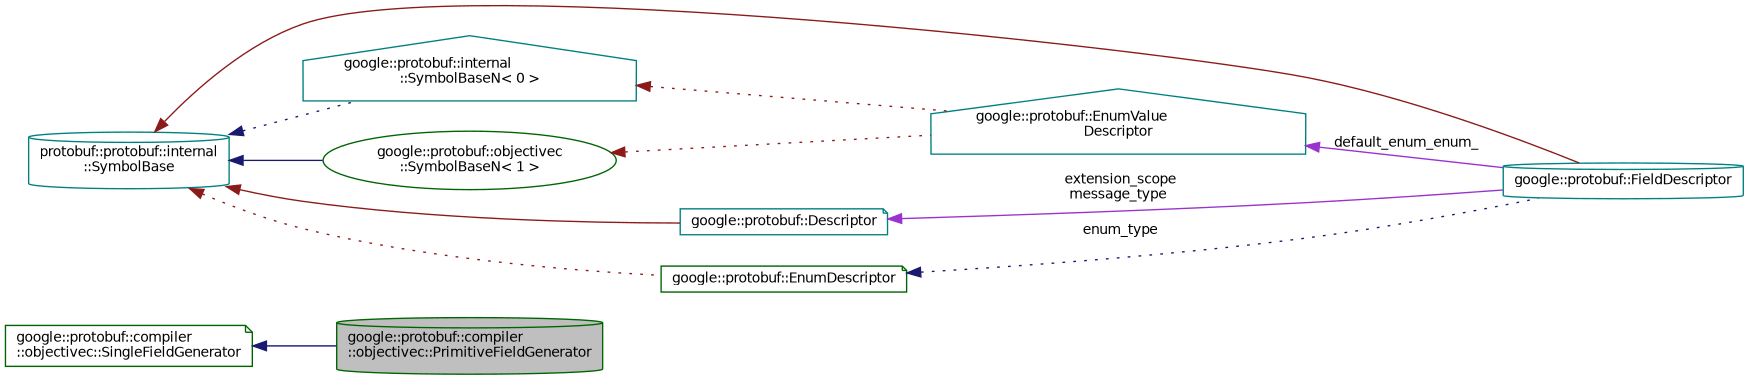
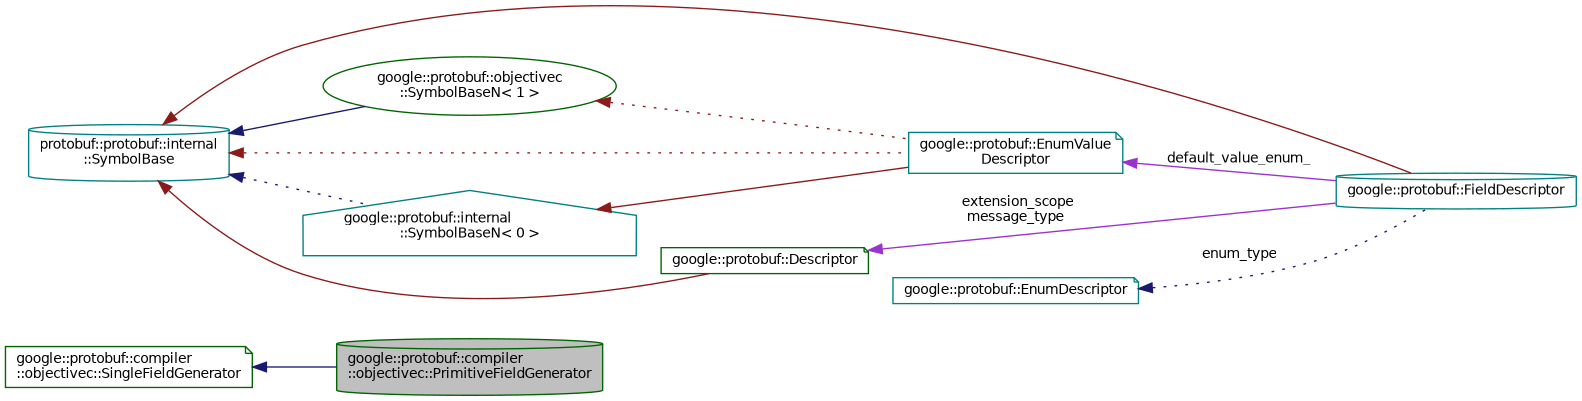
edge "google::protobuf::EnumValue Descriptor" -> "google::protobuf::internal ::SymbolBaseN< 0 >": style dotted -> solid
node "google::protobuf::EnumValue Descriptor": shape house -> note
edge "google::protobuf::FieldDescriptor" -> "google::protobuf::EnumValue Descriptor": label " default_enum_enum_" -> " default_value_enum_"
node "google::protobuf::Descriptor": color teal -> darkgreen
edge "google::protobuf::EnumDescriptor" -> "protobuf::protobuf::internal ::SymbolBase": now "google::protobuf::EnumValue Descriptor" -> "protobuf::protobuf::internal ::SymbolBase"
node "google::protobuf::EnumDescriptor": color darkgreen -> teal
